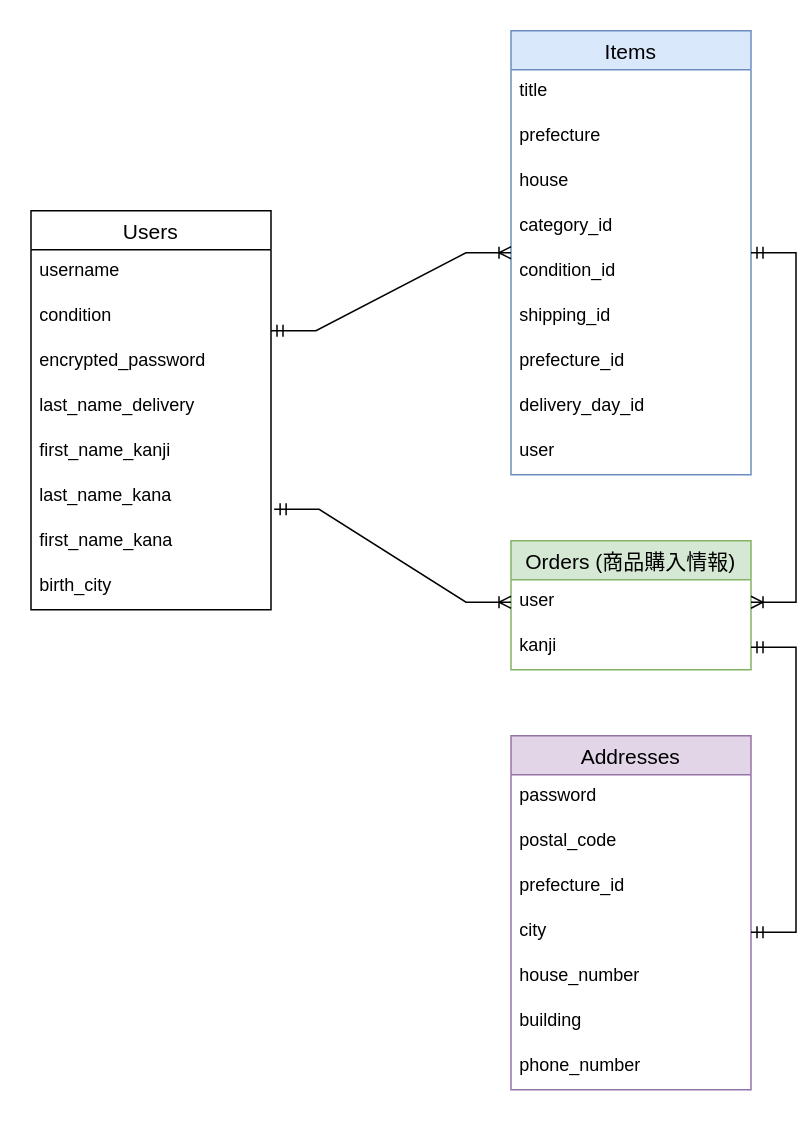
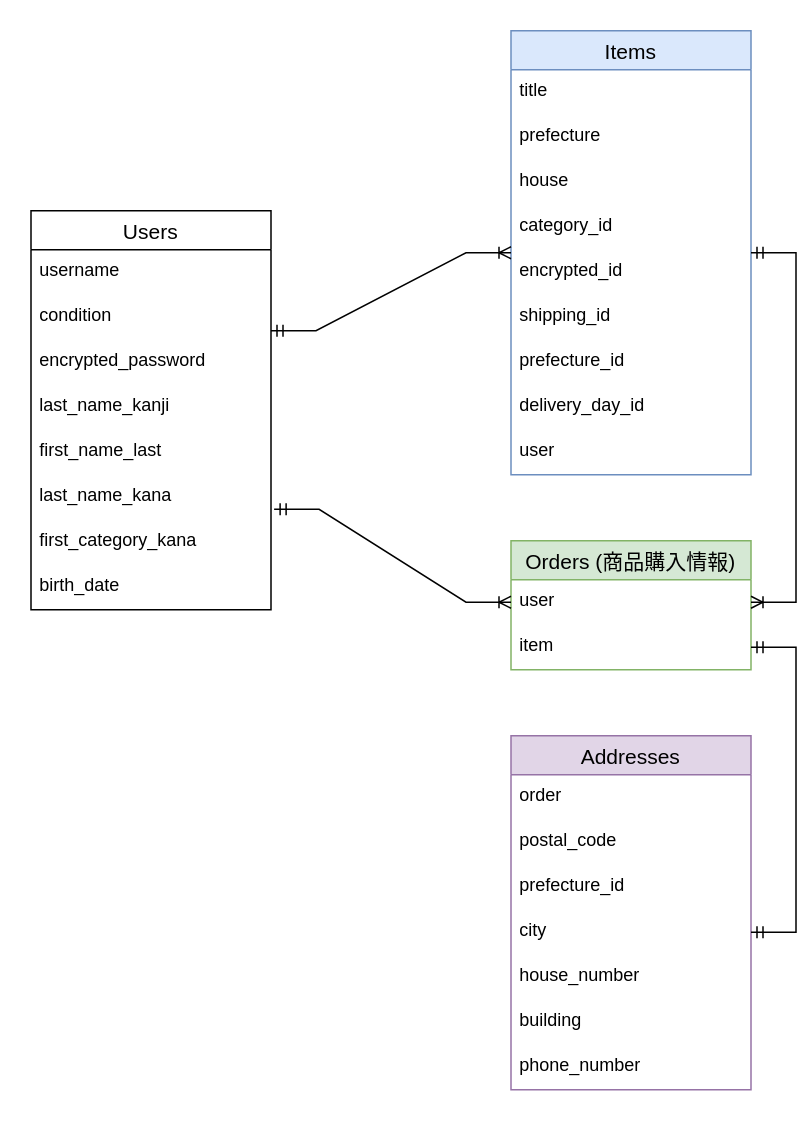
node "condition_id": label "condition_id" -> "encrypted_id"
node "last_name_delivery": label "last_name_delivery" -> "last_name_kanji"
node "first_name_kanji": label "first_name_kanji" -> "first_name_last"
node "first_name_kana": label "first_name_kana" -> "first_category_kana"
node "birth_city": label "birth_city" -> "birth_date"
node "kanji": label "kanji" -> "item"
node "password": label "password" -> "order"
